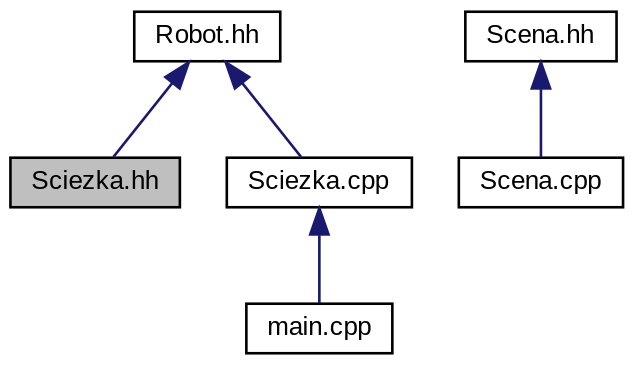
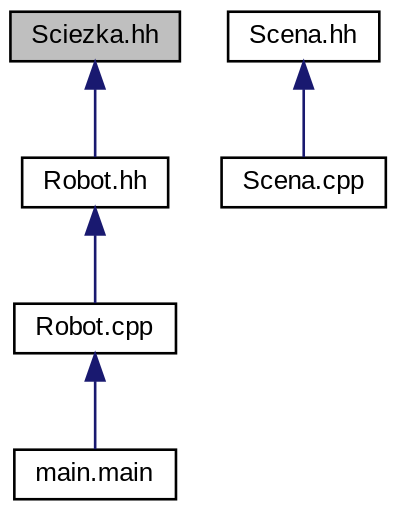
edge "Sciezka.hh" -> "Robot.hh": reversed
node "Sciezka.cpp": label "Sciezka.cpp" -> "Robot.cpp"
node "main.cpp": label "main.cpp" -> "main.main"
